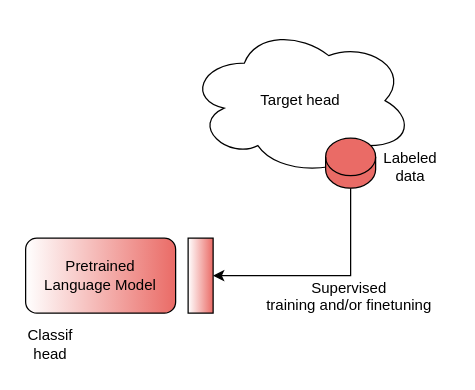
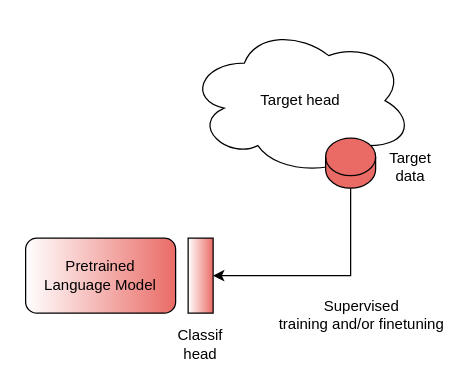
node "Labeled data": label "Labeled data" -> "Target data"
node "Supervised training and/or finetuning": moved (349, 296) -> (362, 314)
node "Classif head": moved (51, 344) -> (201, 344)
